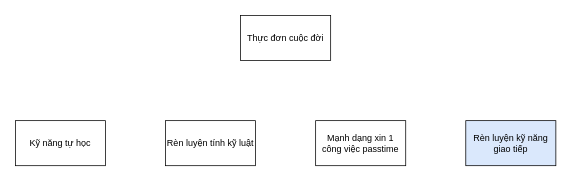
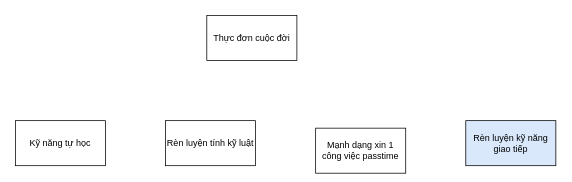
node "Thực đơn cuộc đời": moved (285, 38) -> (252, 38)
node "Mạnh dạng xin 1 công việc passtime": moved (360, 143) -> (360, 150)
